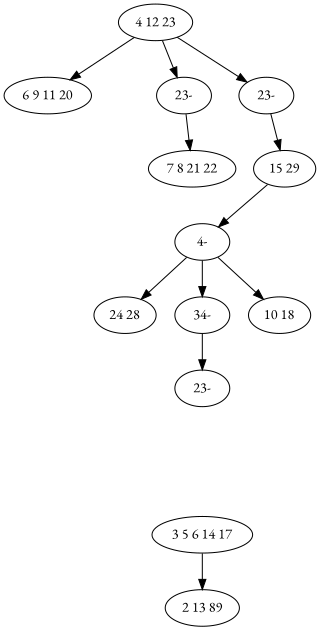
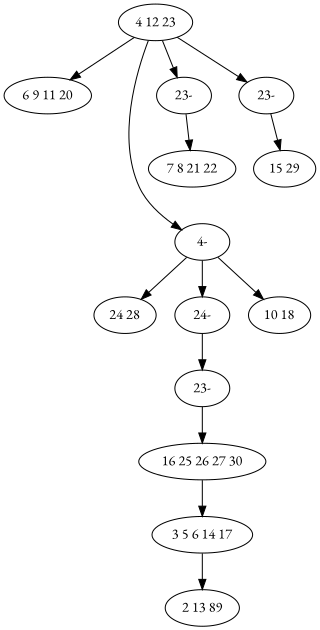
edge "15 29" -> "4-": now "4 12 23" -> "4-"
node "34-": label "34-" -> "24-"
node "16 25 26 27 30": added
